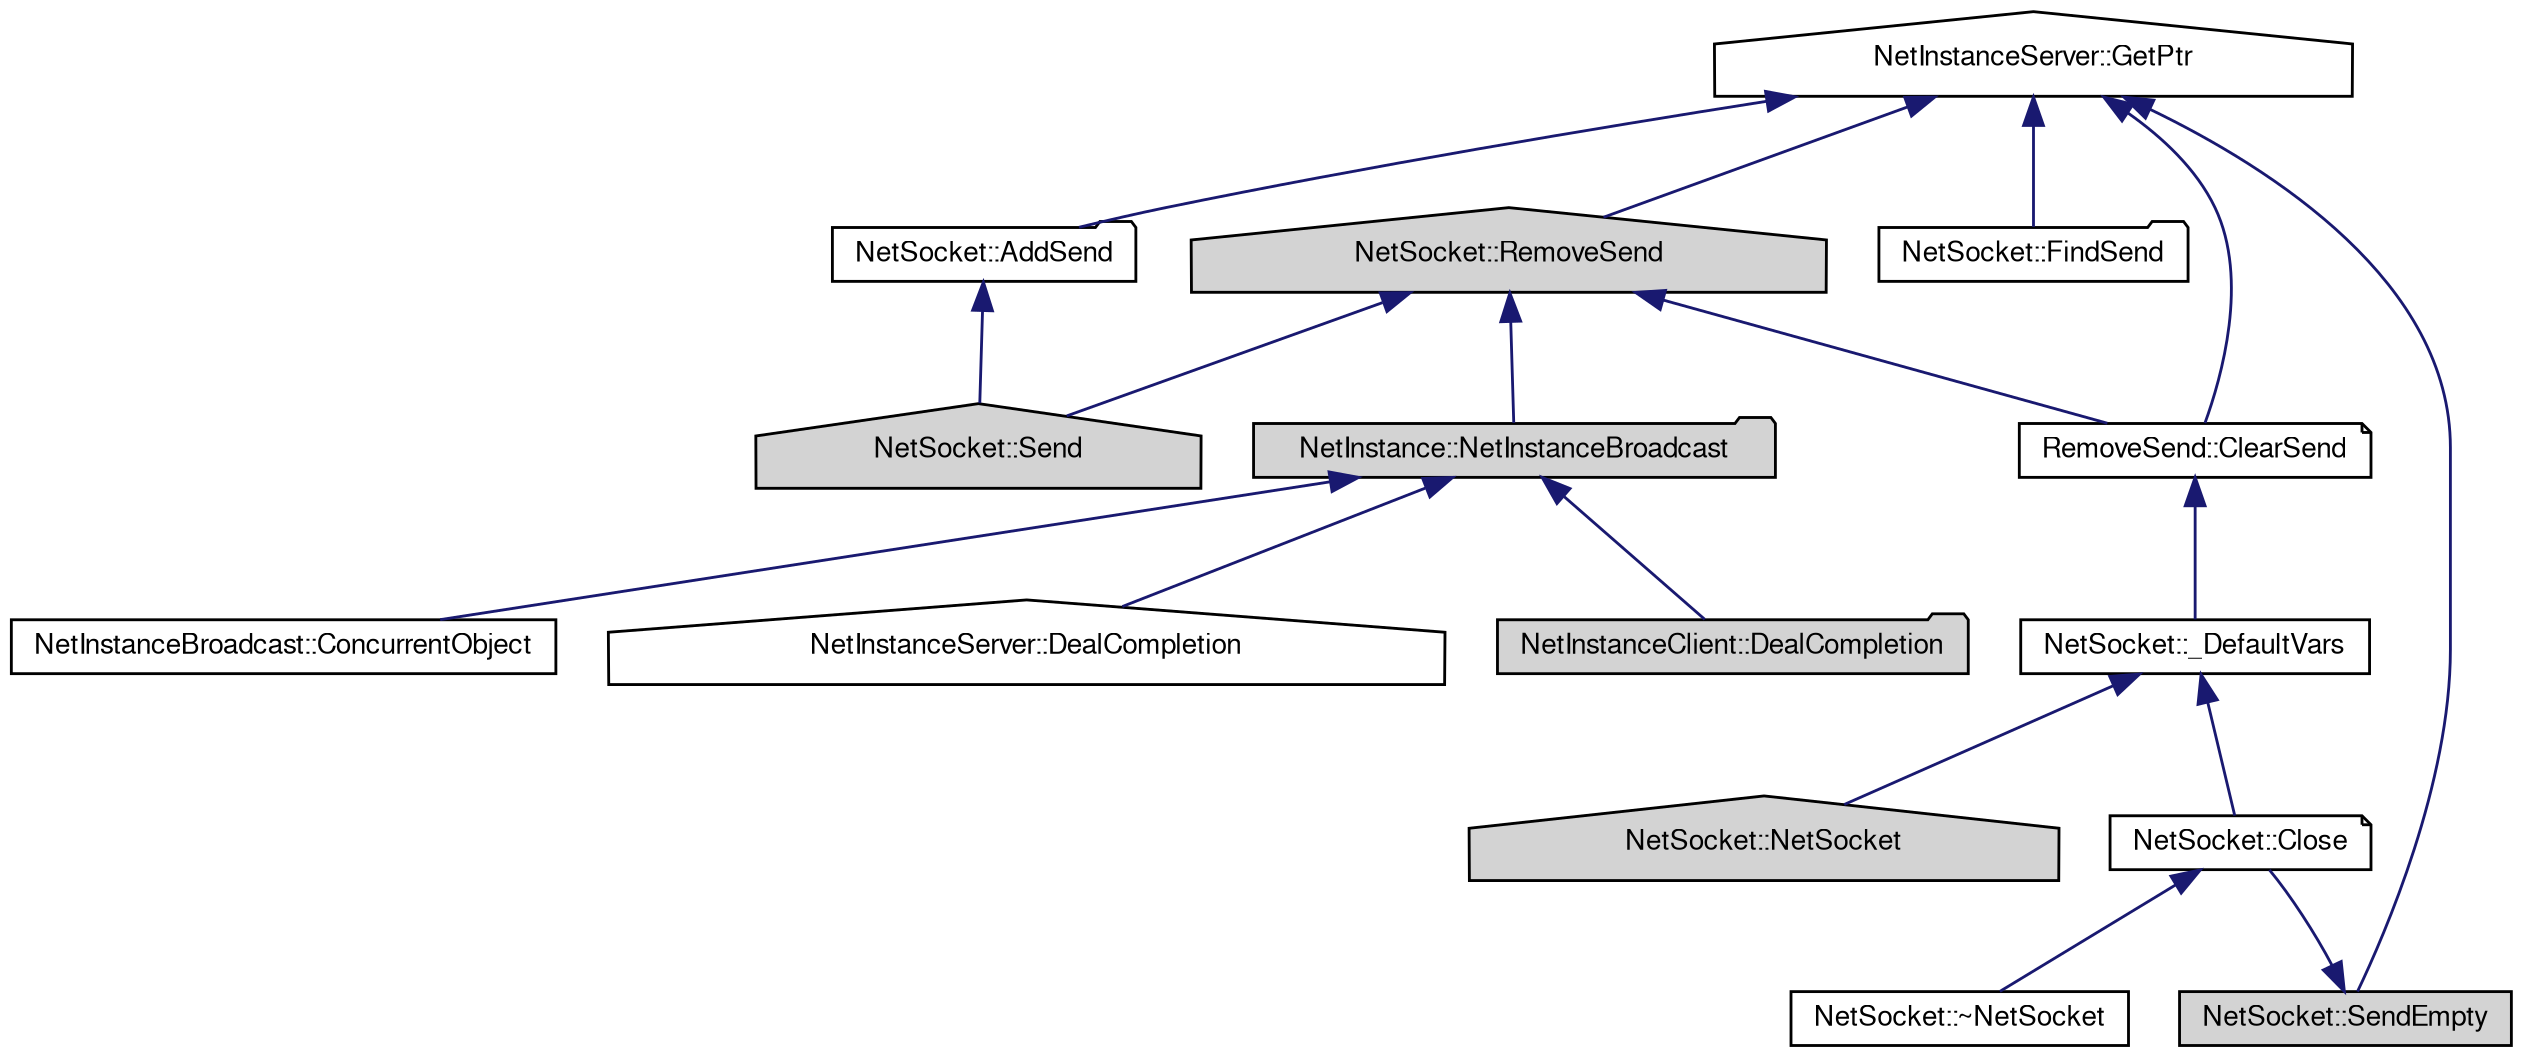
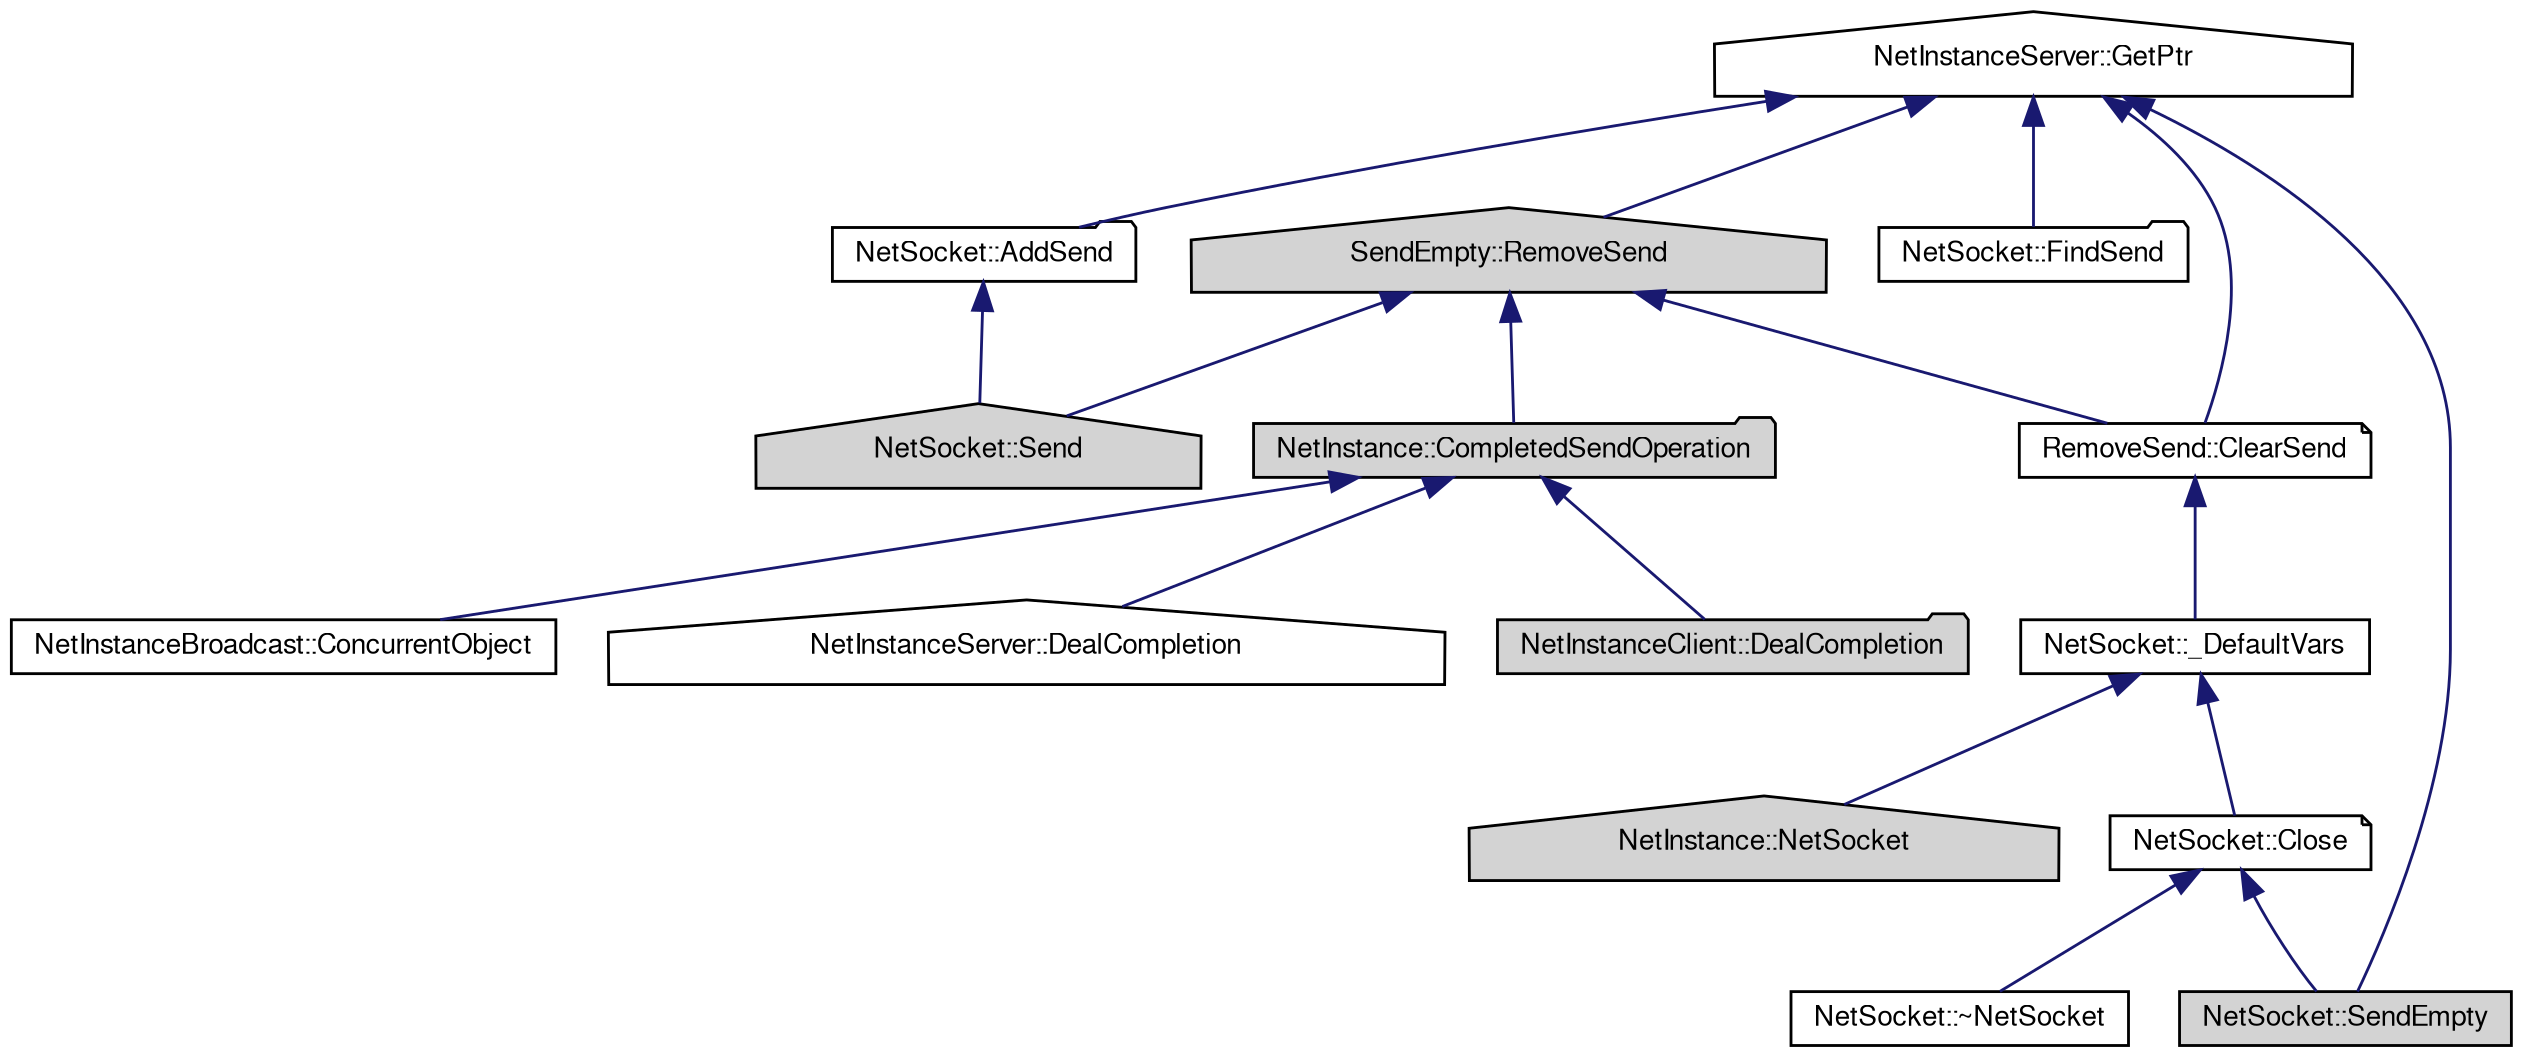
node "NetSocket::RemoveSend": label "NetSocket::RemoveSend" -> "SendEmpty::RemoveSend"
node "NetInstance::NetInstanceBroadcast": label "NetInstance::NetInstanceBroadcast" -> "NetInstance::CompletedSendOperation"
node "NetSocket::NetSocket": label "NetSocket::NetSocket" -> "NetInstance::NetSocket"
edge "NetSocket::Close" -> "NetSocket::SendEmpty": reversed
